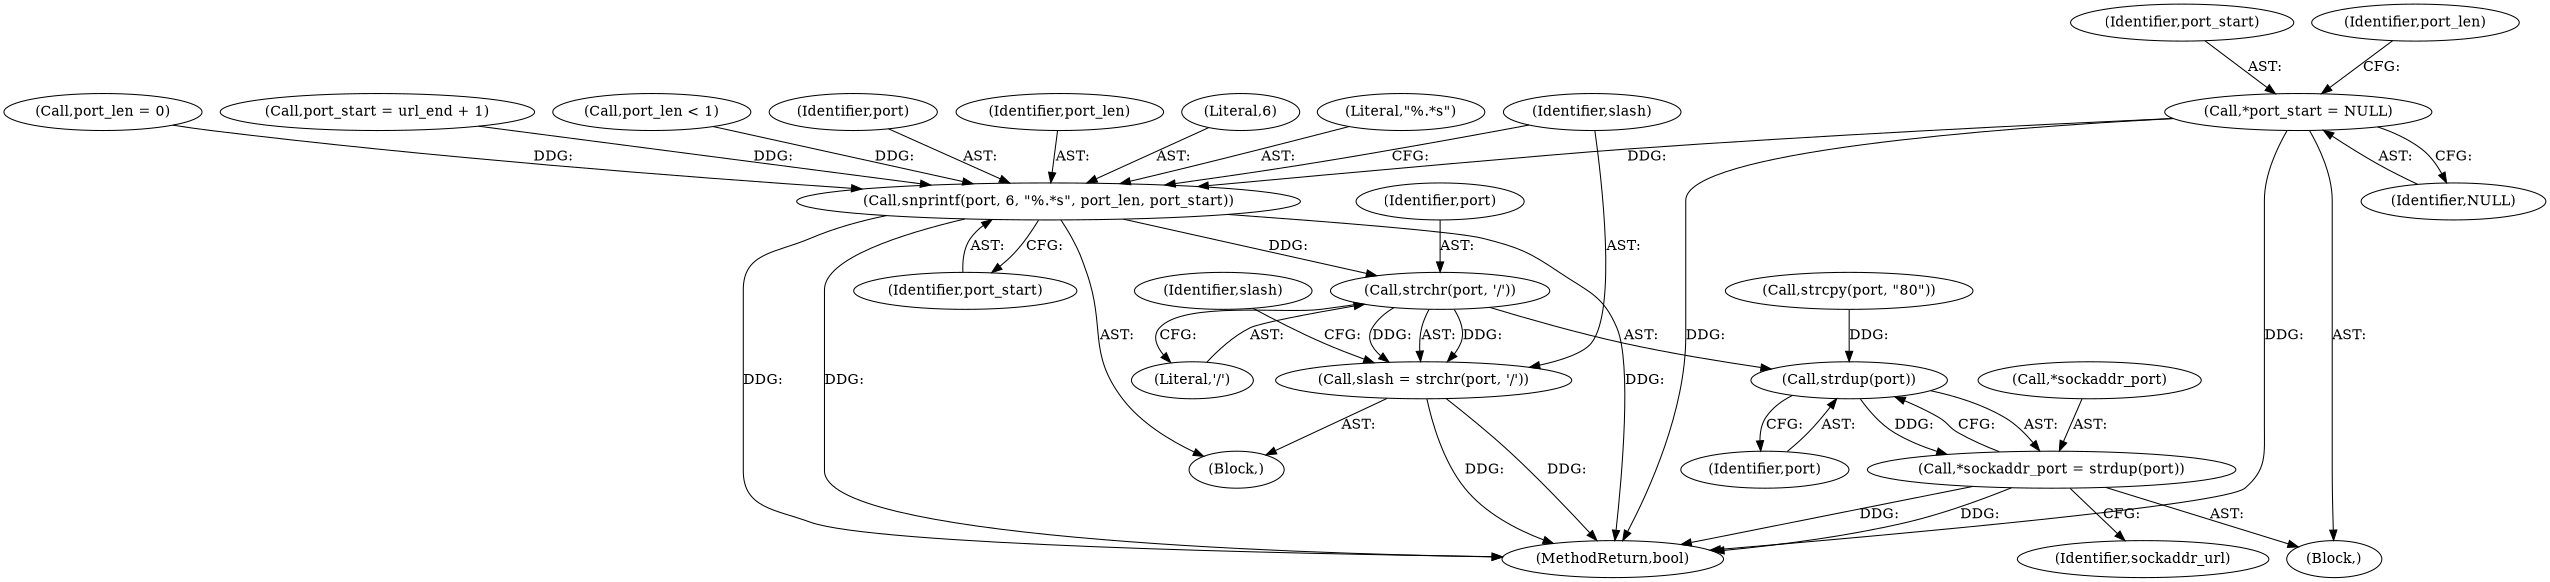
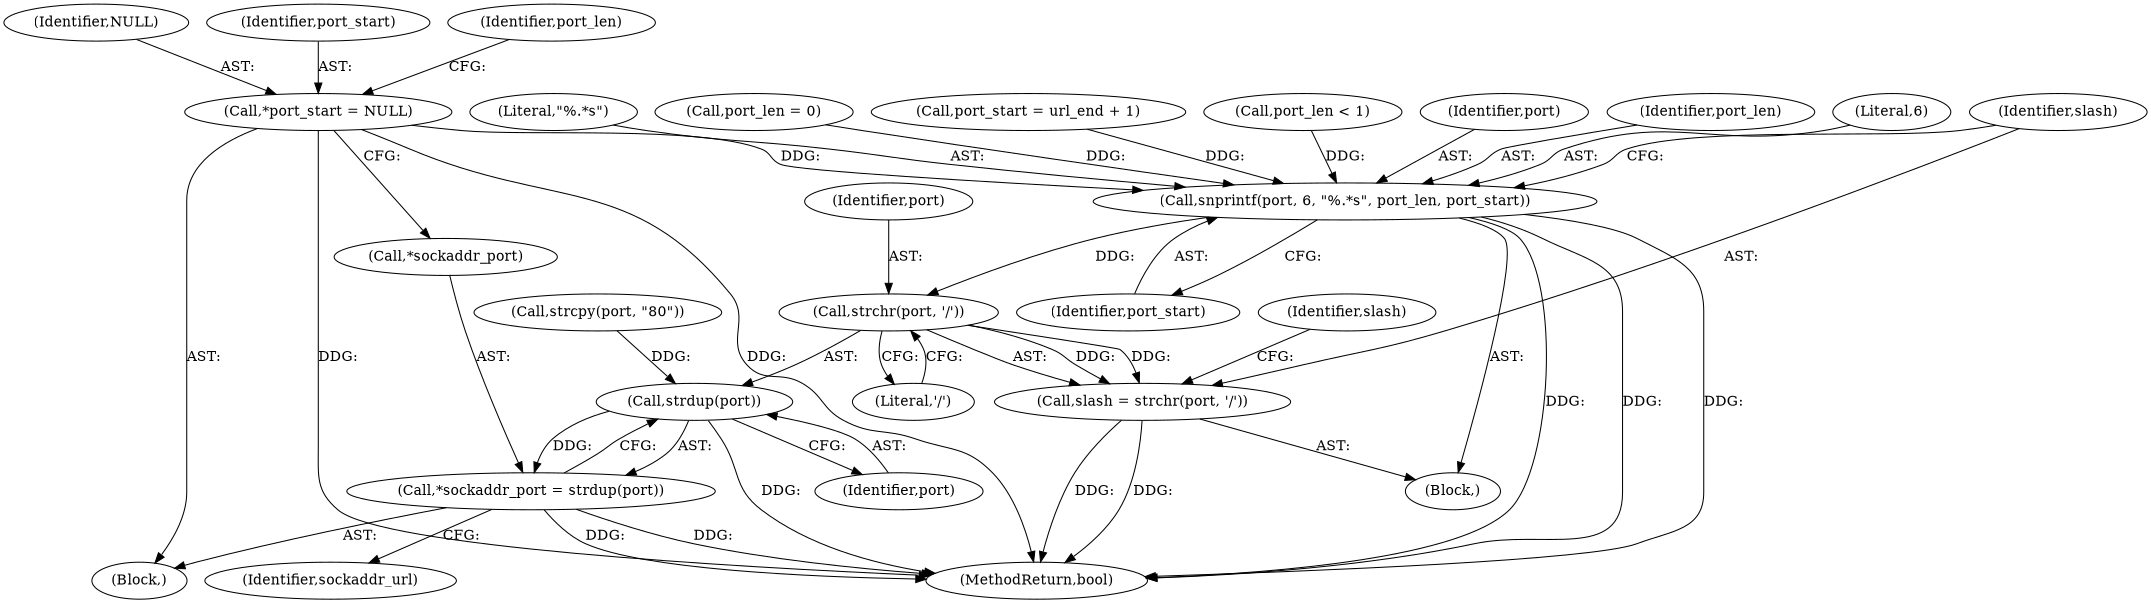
edge "(Call,*port_start = NULL)" -> "(Identifier,NULL)": now "(Call,*port_start = NULL)" -> "(Call,*sockaddr_port)"
edge "(Literal,'/')" -> "(Call,strchr(port, '/'))": label "AST: " -> "CFG: "
edge "(Call,strdup(port))" -> "(MethodReturn,bool)": added, label "DDG:"
